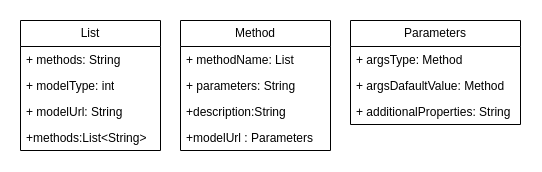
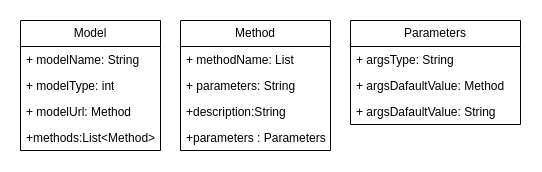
node "List": label "List" -> "Model"
node "+ methods: String": label "+ methods: String" -> "+ modelName: String"
node "+ argsType: Method": label "+ argsType: Method" -> "+ argsType: String"
node "+ modelUrl: String": label "+ modelUrl: String" -> "+ modelUrl: Method"
node "+ additionalProperties: String": label "+ additionalProperties: String" -> "+ argsDafaultValue: String"
node "+modelUrl : Parameters": label "+modelUrl : Parameters" -> "+parameters : Parameters"
node "+methods:List<String>": label "+methods:List<String>" -> "+methods:List<Method>"
